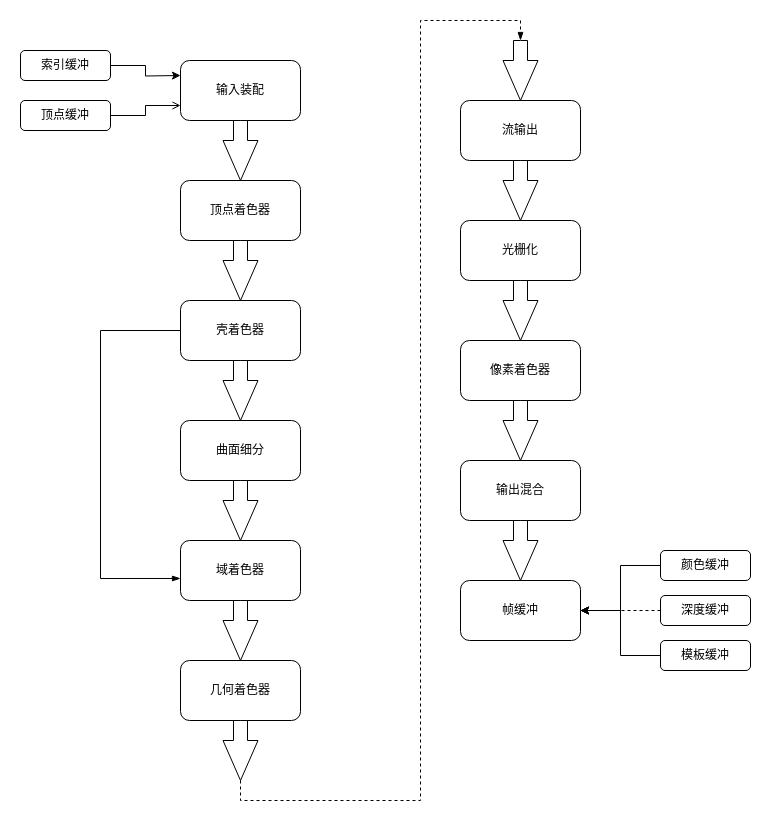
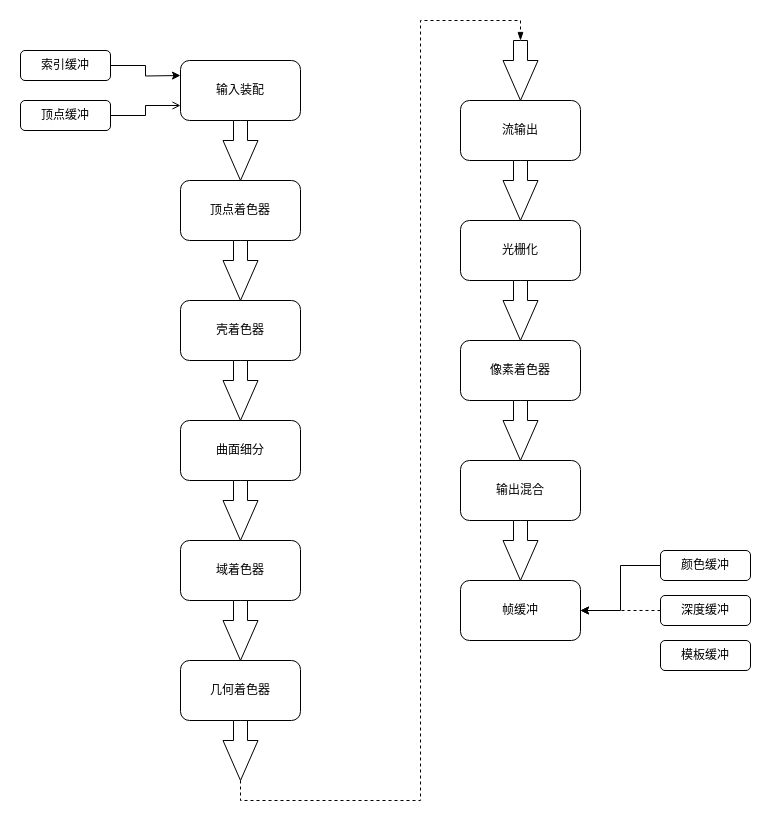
edge "壳着色器" -> "域着色器": removed
edge "模板缓冲" -> "帧缓冲": removed
